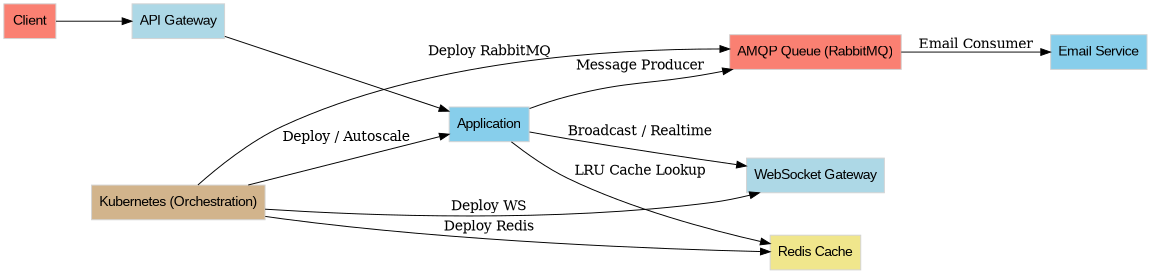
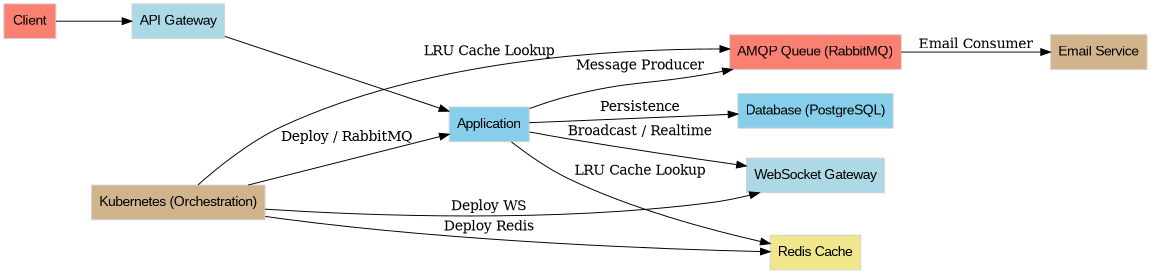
edge "Kubernetes (Orchestration)" -> "AMQP Queue (RabbitMQ)": label "Deploy RabbitMQ" -> "LRU Cache Lookup"
node "Email Service": fillcolor skyblue -> tan
node "Database (PostgreSQL)": added
edge "Kubernetes (Orchestration)" -> "Application": label "Deploy / Autoscale" -> "Deploy / RabbitMQ"
